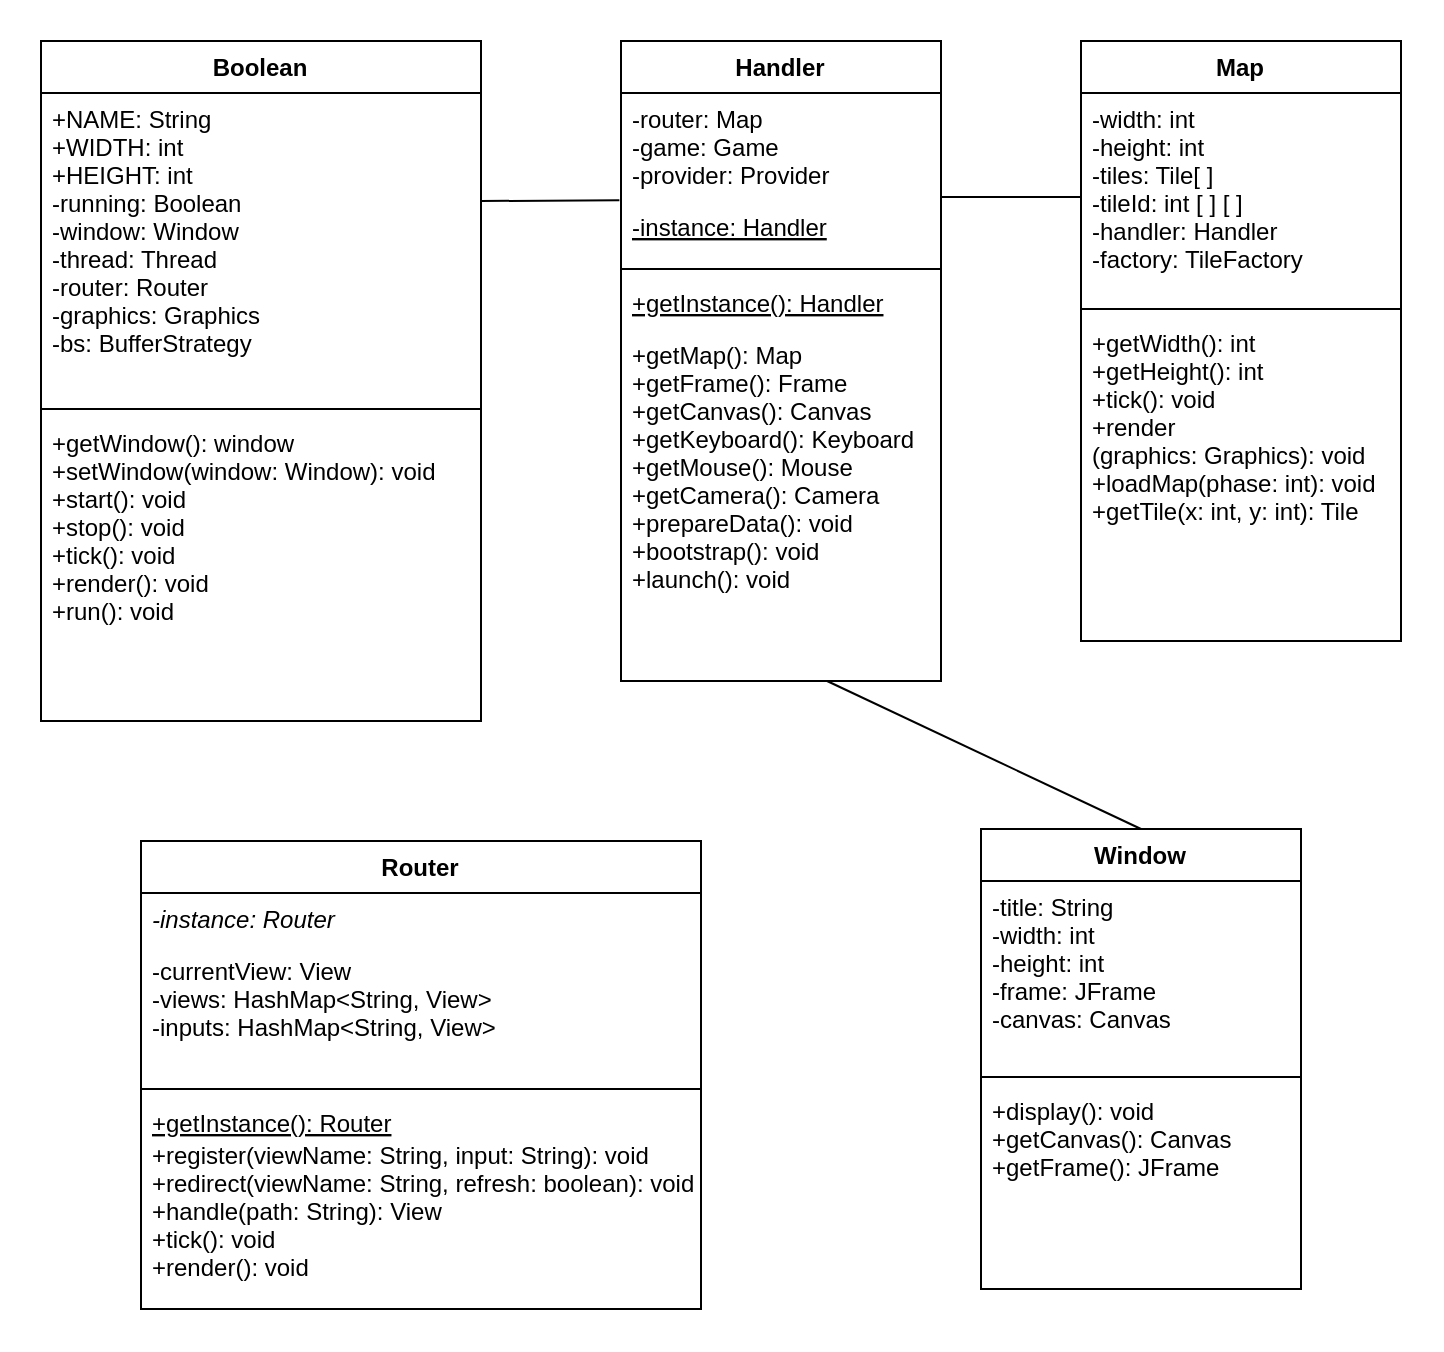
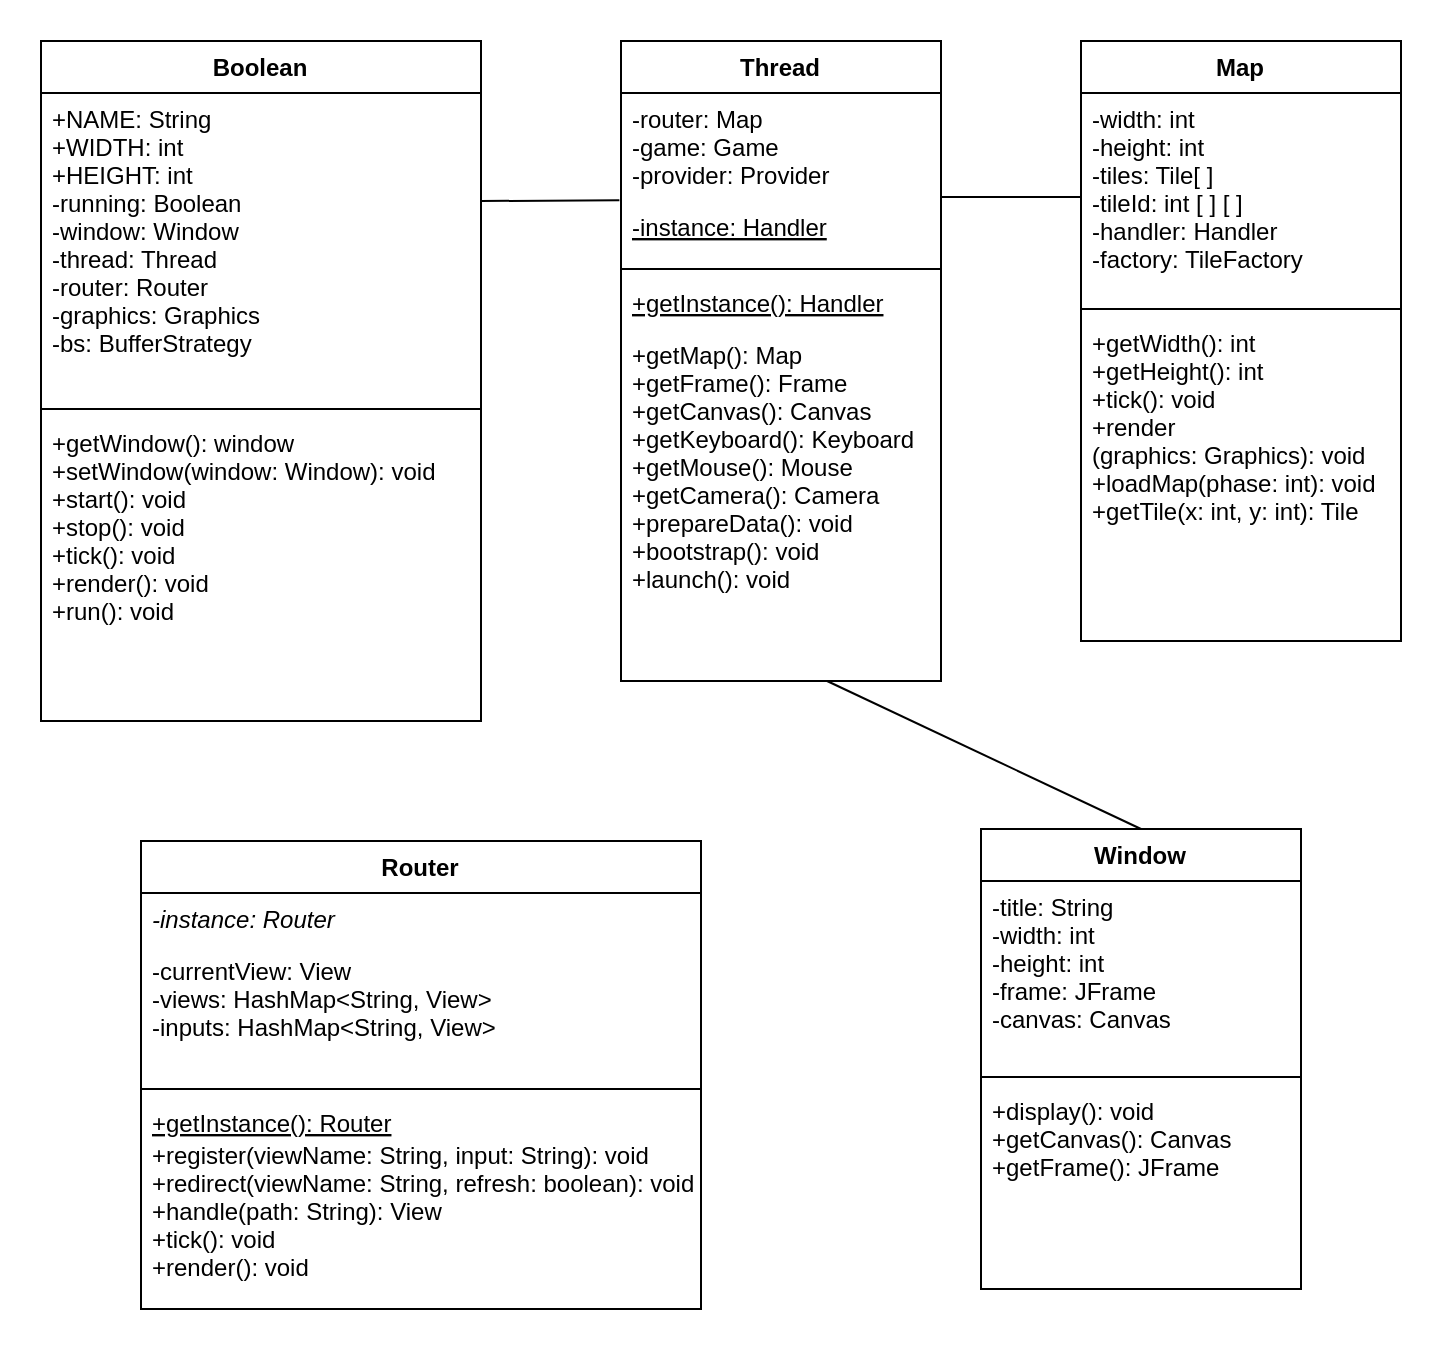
node "Handler": label "Handler" -> "Thread"
